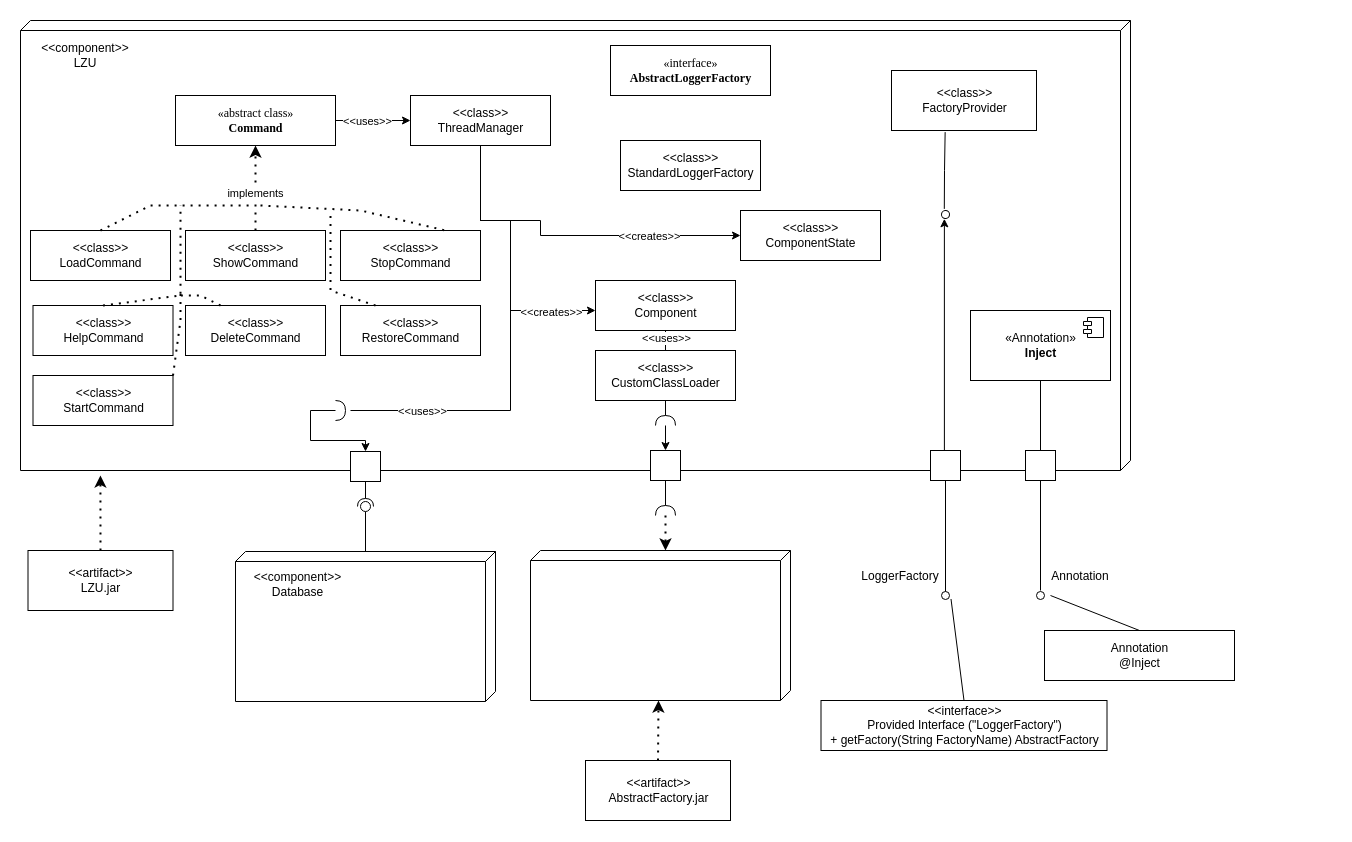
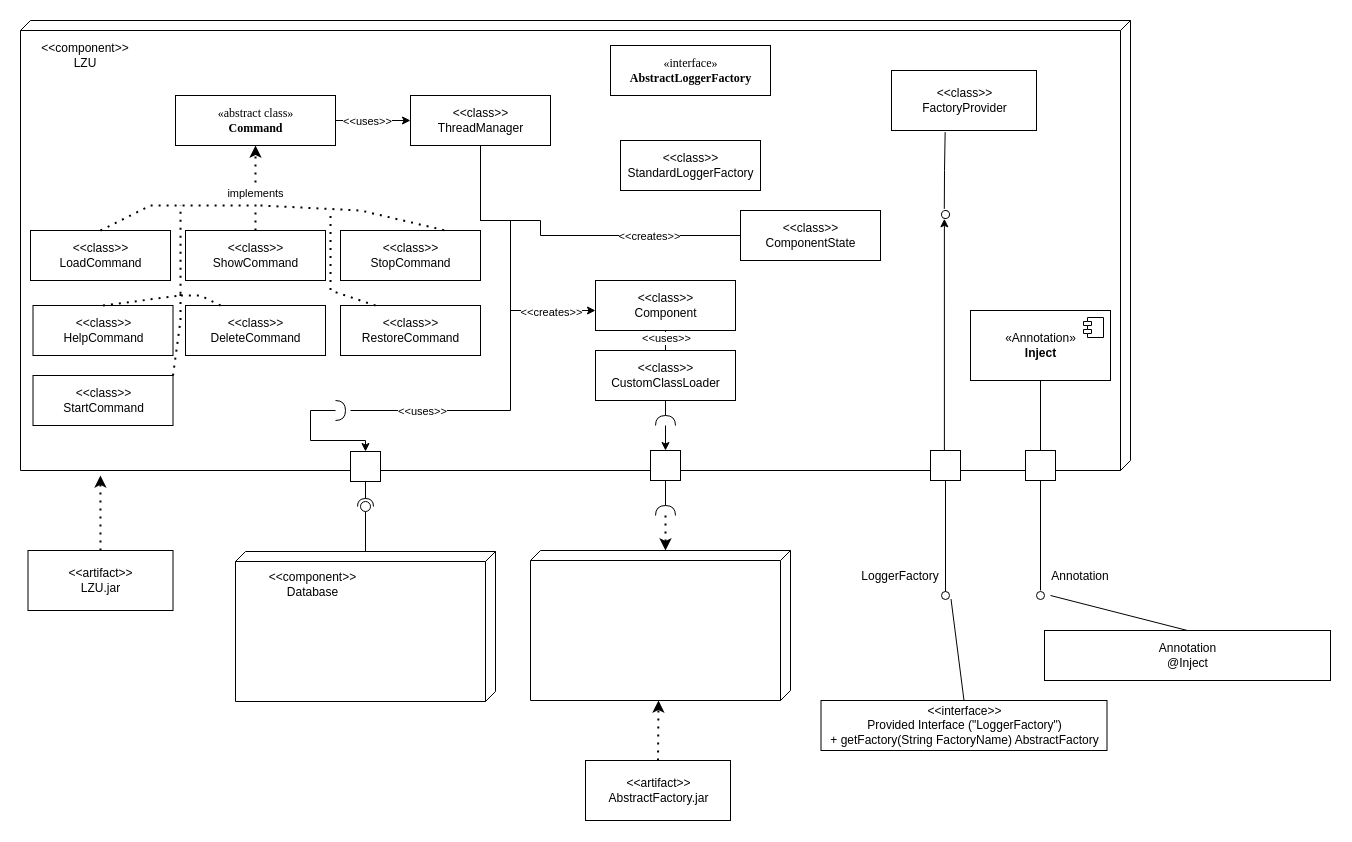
edge "<<class>> ThreadManager" -> "<<class>> ComponentState": arrowhead classic -> none
node "<<component>> Database": moved (298, 585) -> (313, 585)
node "Annotation @Inject": size 190x50 -> 286x50
